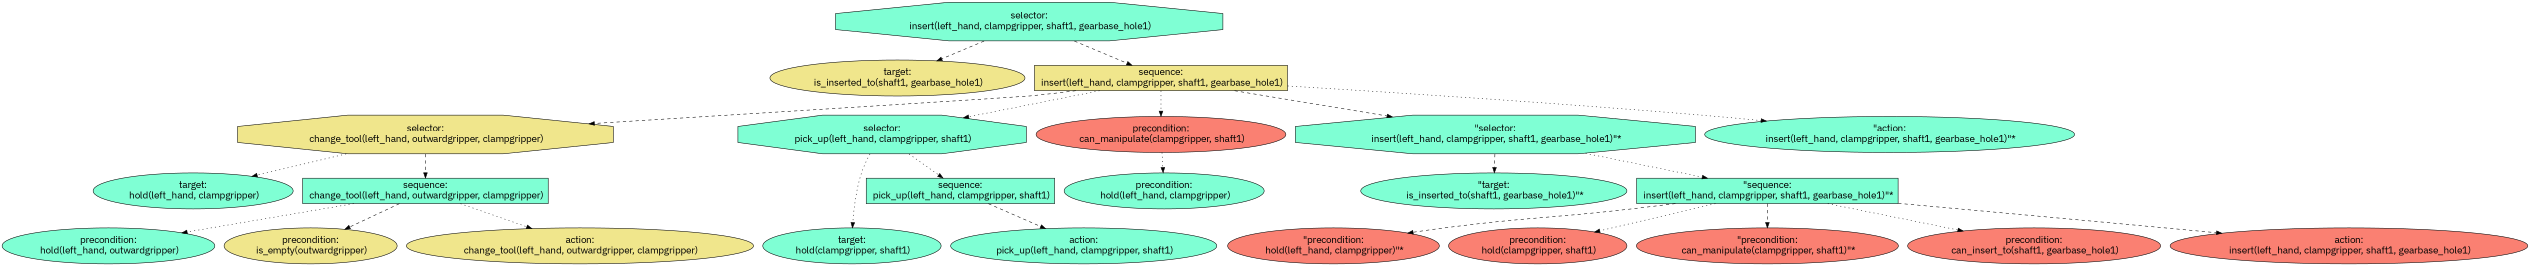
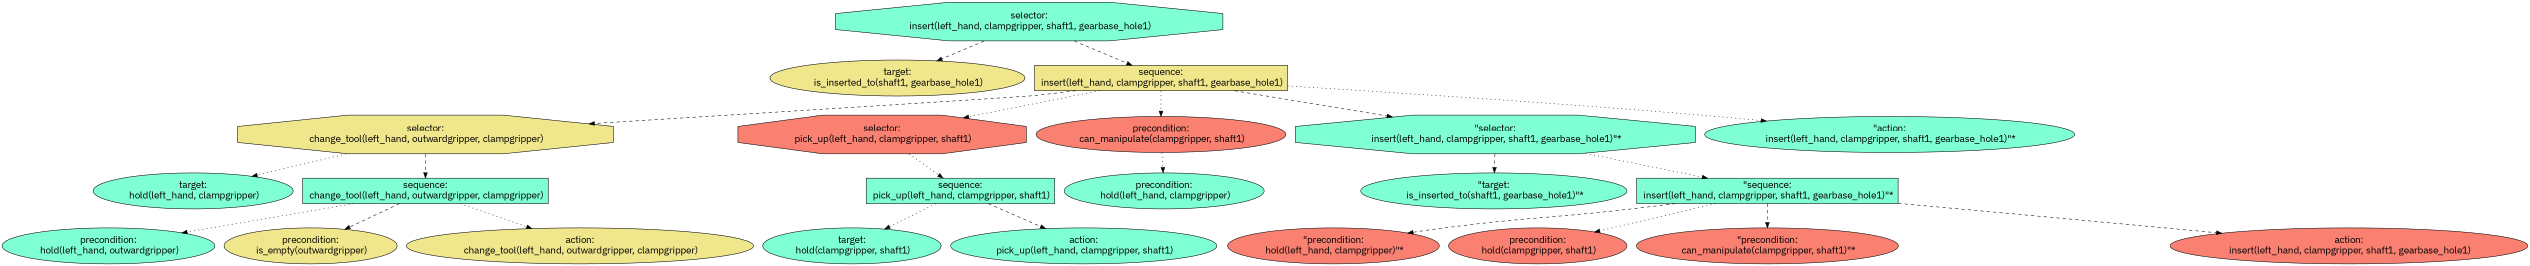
node "selector: pick_up(left_hand, clampgripper, shaft1)": fillcolor aquamarine -> salmon
edge "selector: pick_up(left_hand, clampgripper, shaft1)" -> "target: hold(clampgripper, shaft1)": now "sequence: pick_up(left_hand, clampgripper, shaft1)" -> "target: hold(clampgripper, shaft1)"
node "precondition: can_insert_to(shaft1, gearbase_hole1)": removed
